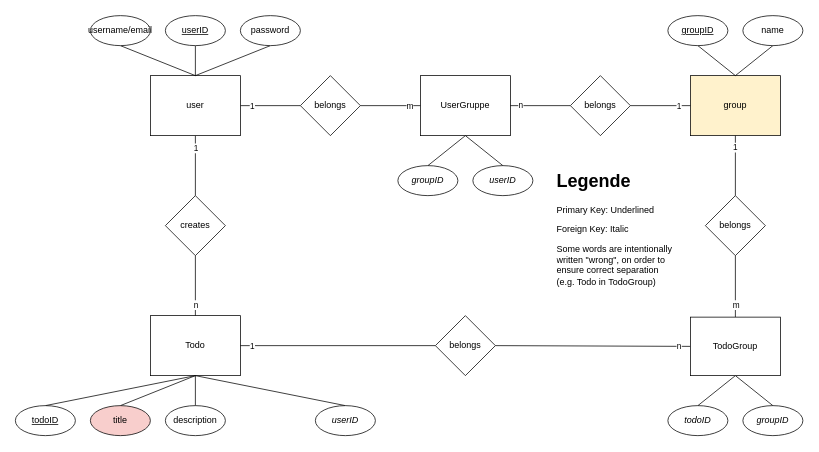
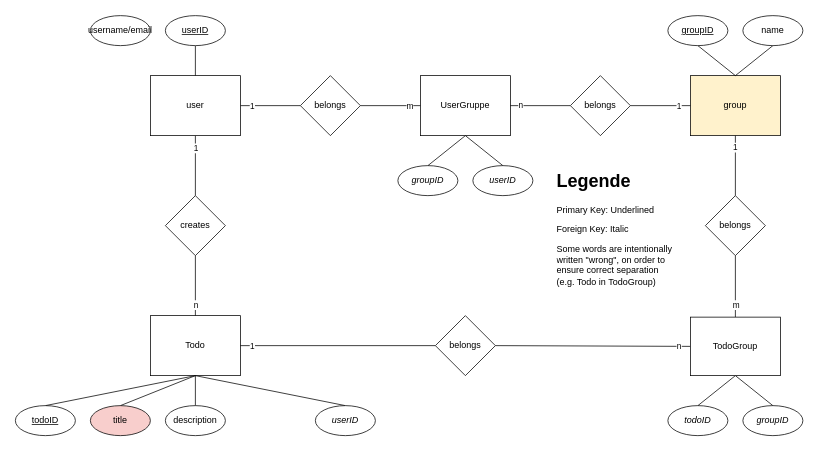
node "password": removed
edge "username/email" -- "user": removed
edge "password" -- "user": removed
